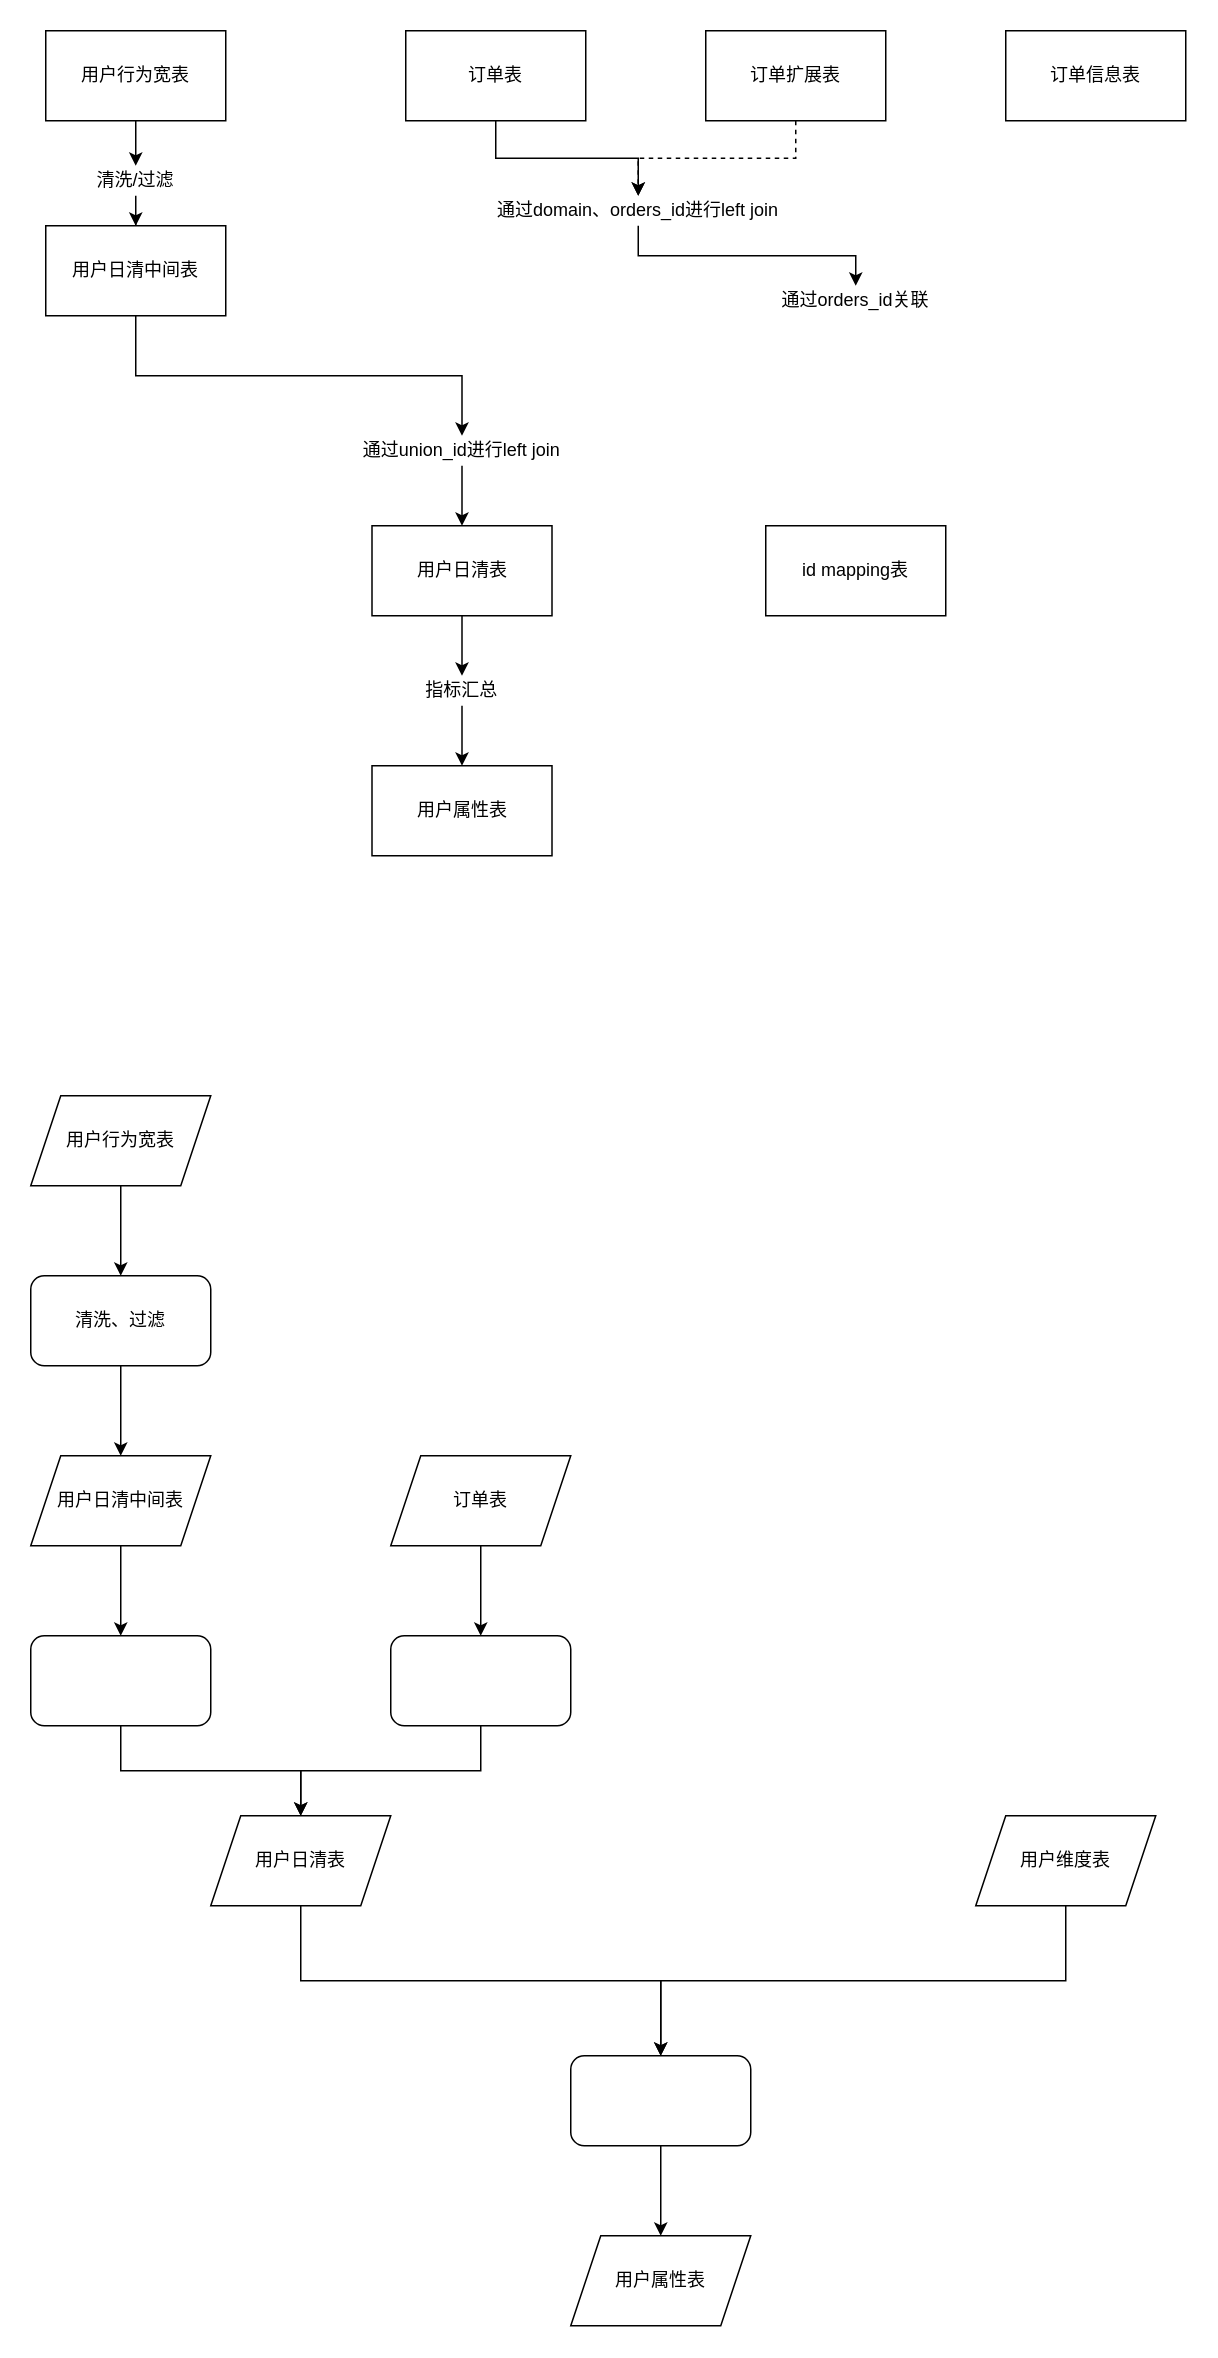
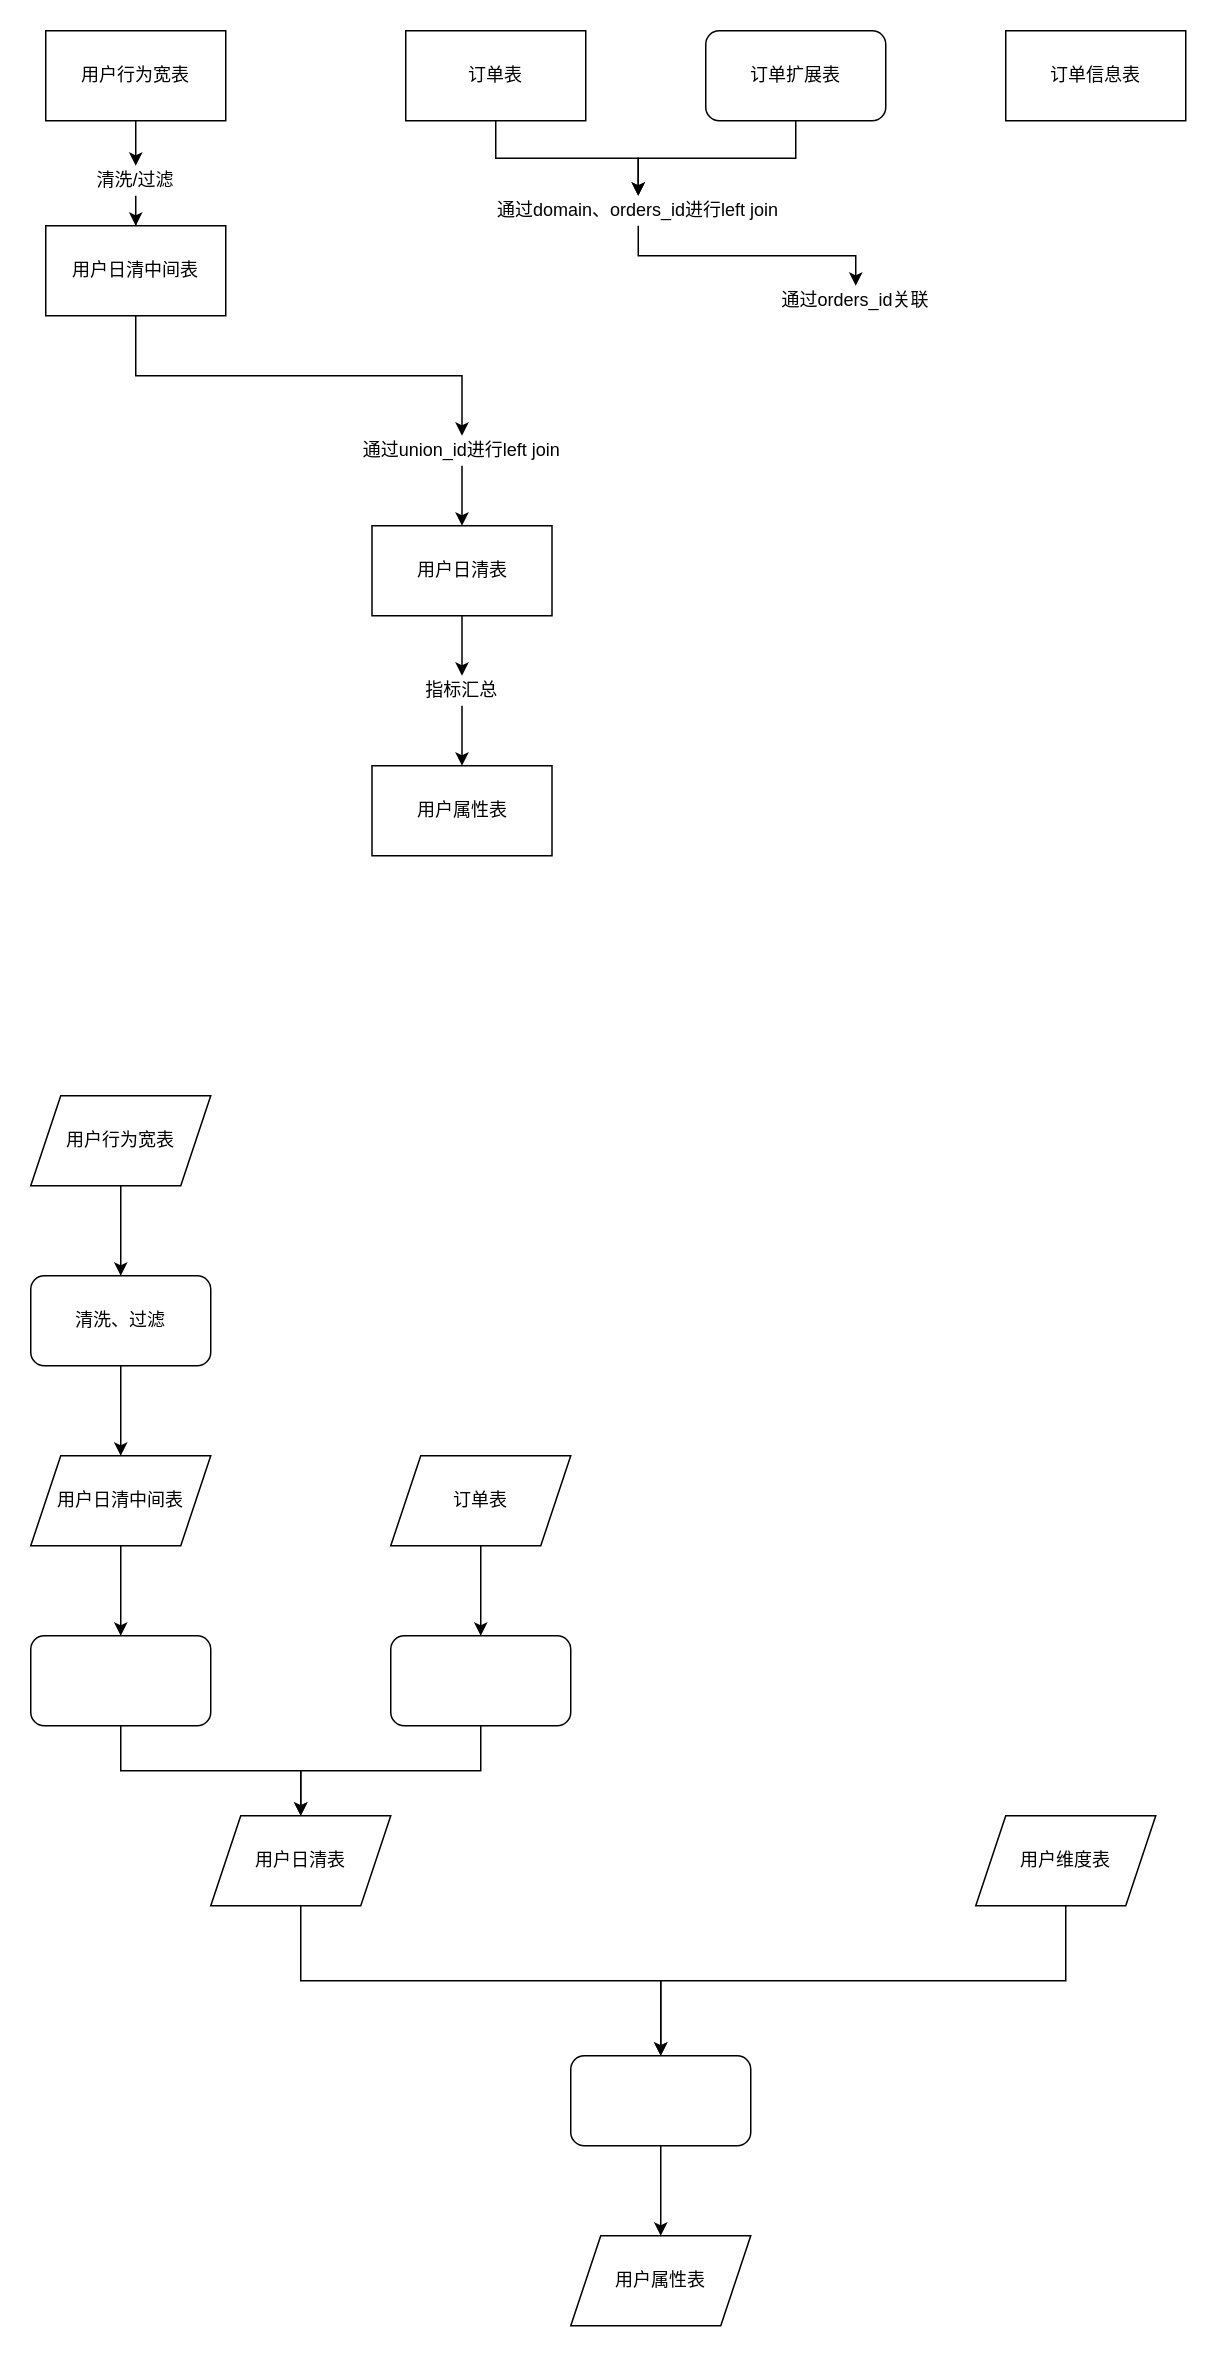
node "订单扩展表": shape rectangle -> rounded rectangle
edge "订单扩展表" -> "通过domain、orders_id进行left join": style dashed -> solid
node "id mapping表": removed
